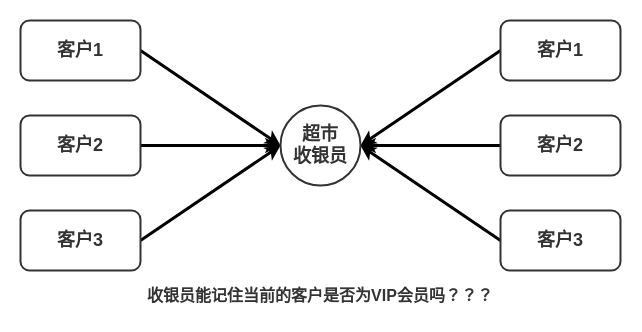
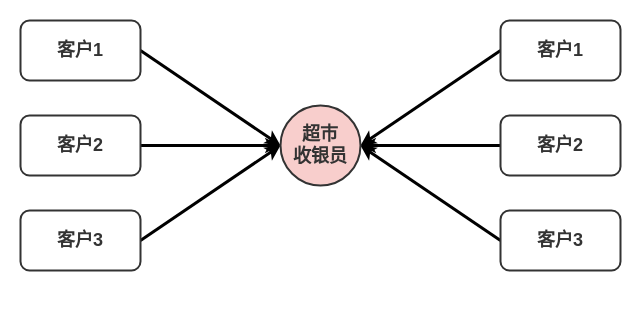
node "超市 收银员": fillcolor #ffffff -> #f8cecc
node "收银员能记住当前的客户是否为VIP会员吗？？？": removed
